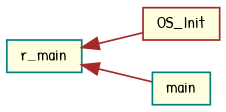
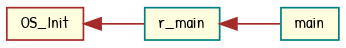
edge "OS_Init" -> "r_main": reversed
